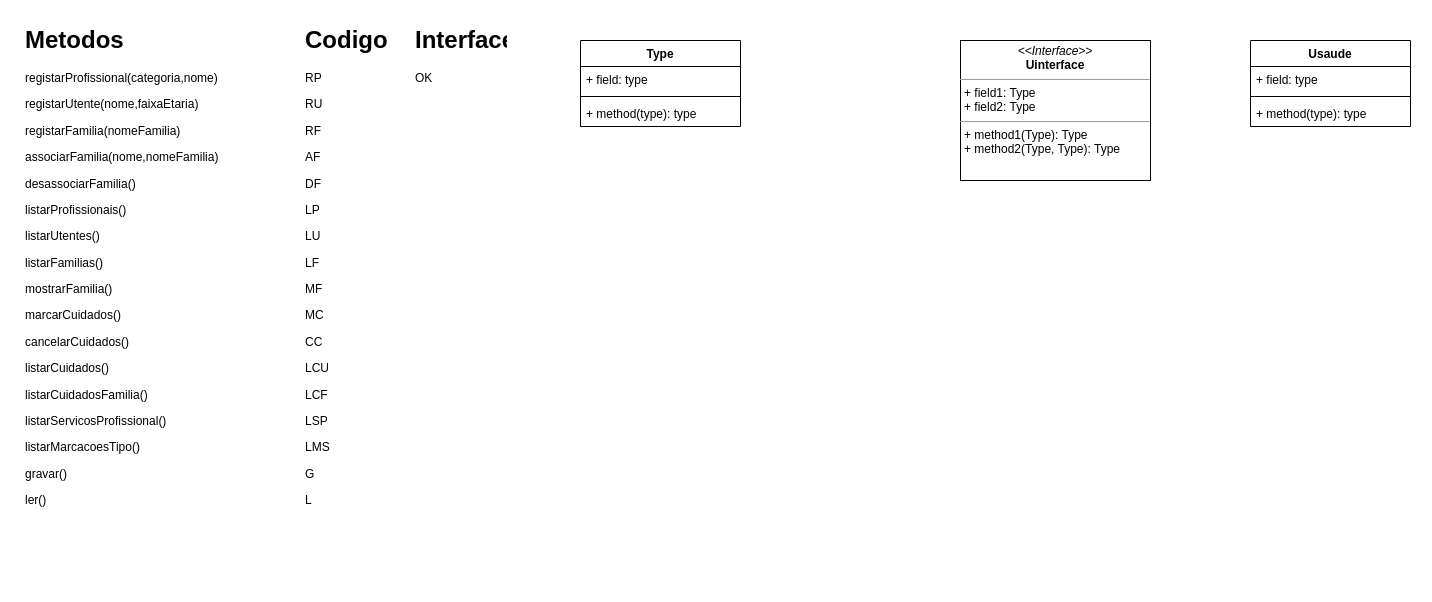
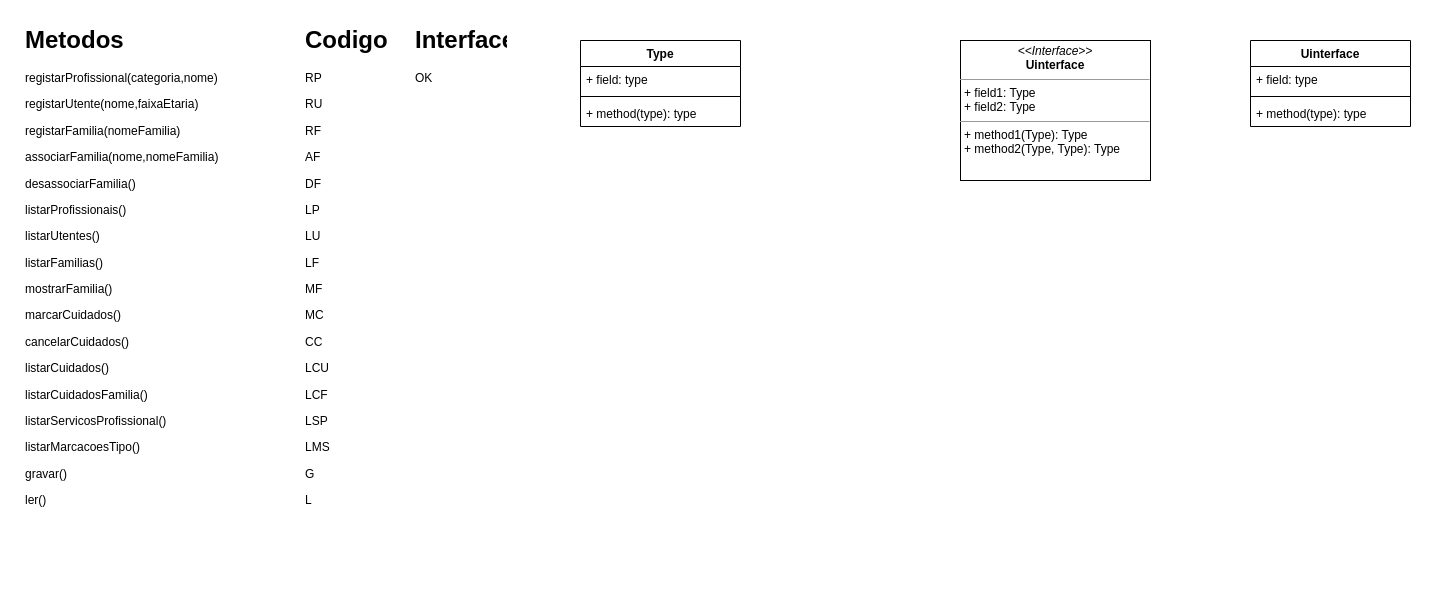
node "Usaude": label "Usaude" -> "Uinterface"
